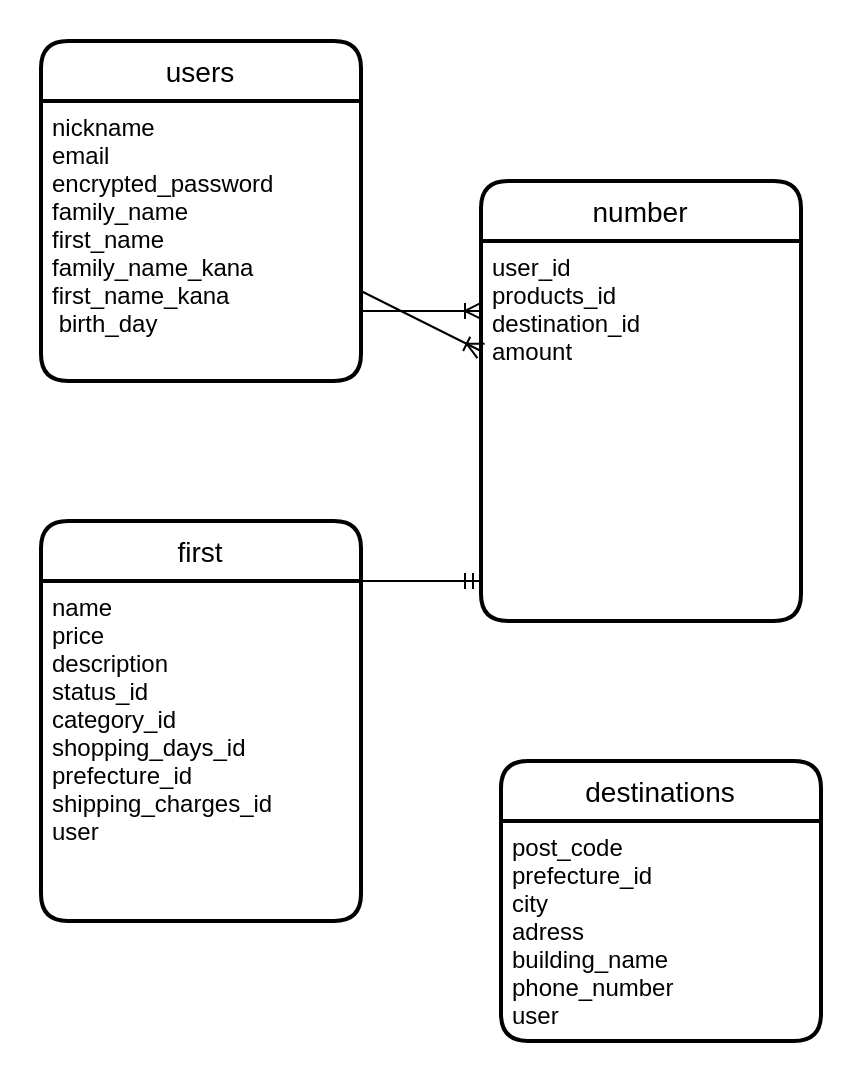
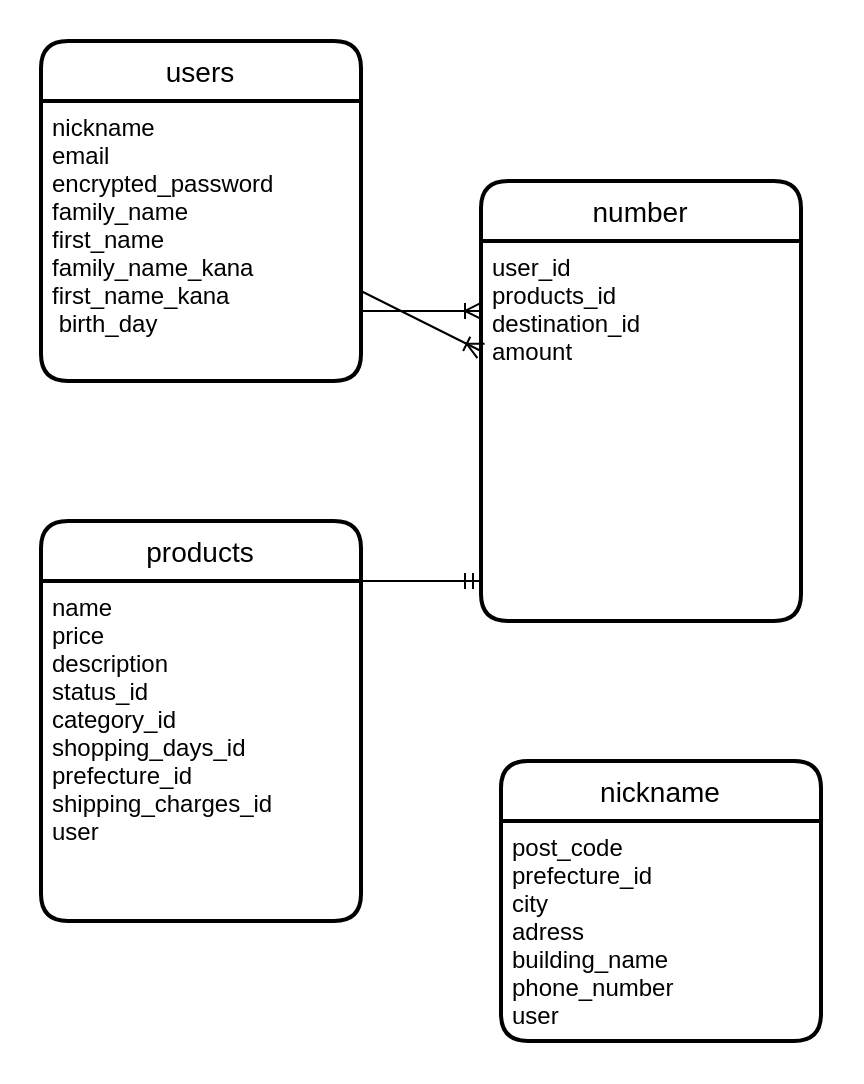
node "first": label "first" -> "products"
node "destinations": label "destinations" -> "nickname"
